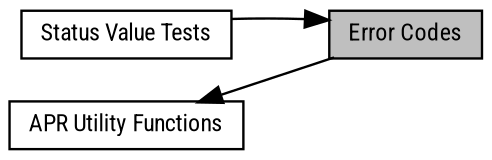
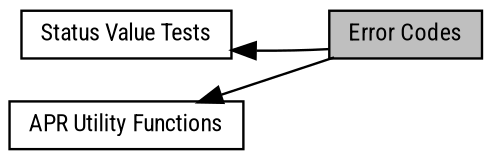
edge "Status Value Tests" -> "Error Codes": reversed
